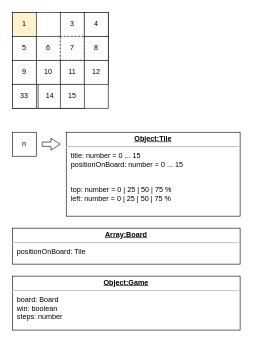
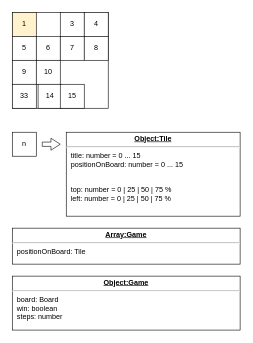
node "7": style dashed -> solid
node "11": removed
node "12": removed
node "Array:Board positionOnBoard: Tile": label "Array:Board positionOnBoard: Tile" -> "Array:Game positionOnBoard: Tile"
